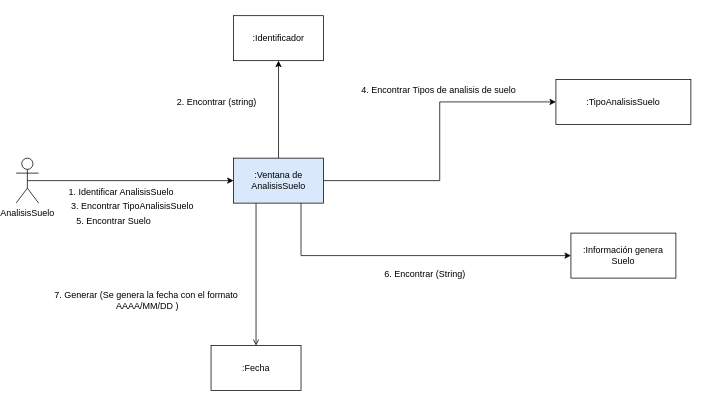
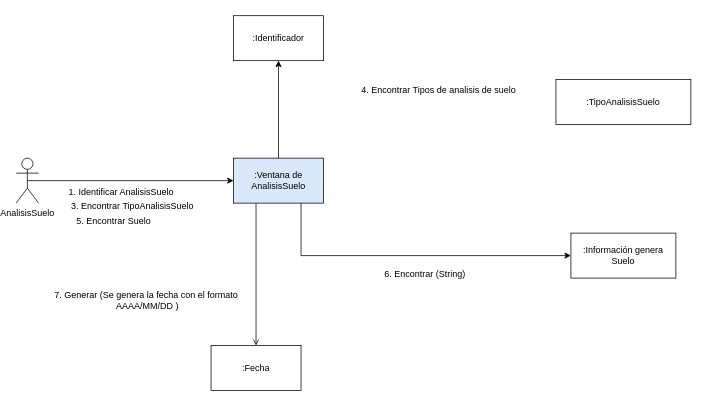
node "2. Encontrar (string)": removed
edge ":Ventana de AnalisisSuelo" -> ":TipoAnalisisSuelo": removed
